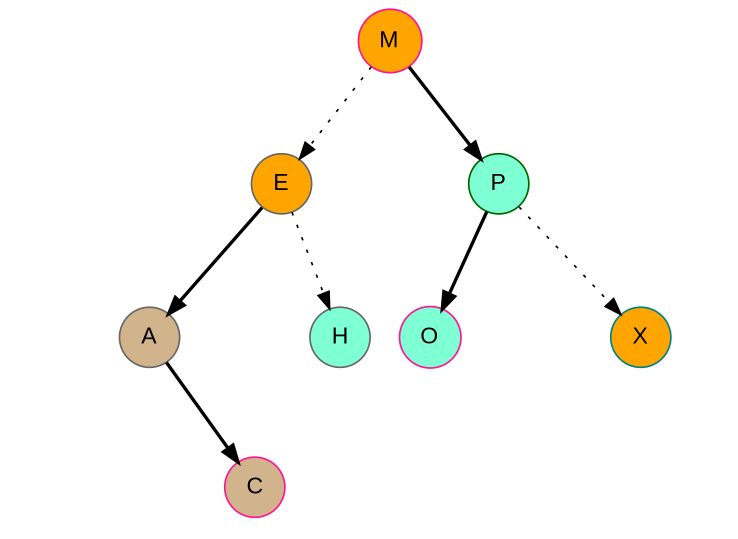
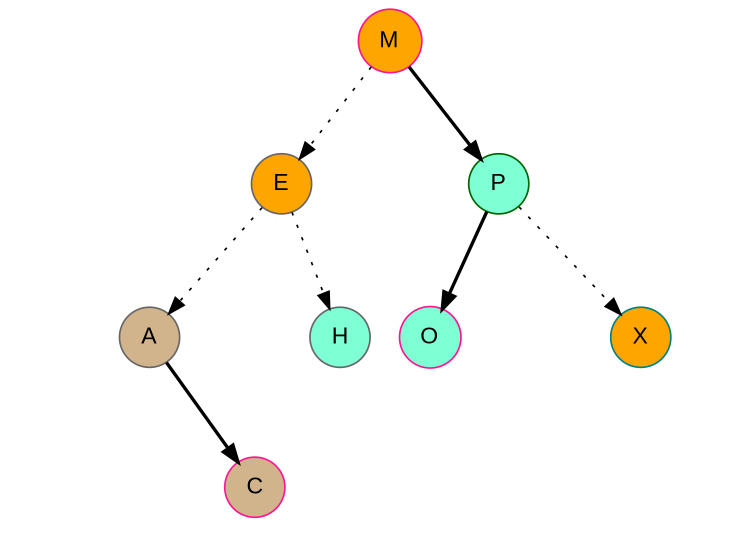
edge "E" -> "A": style bold -> dotted
